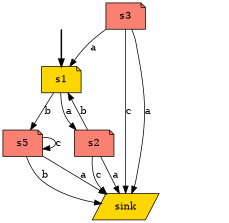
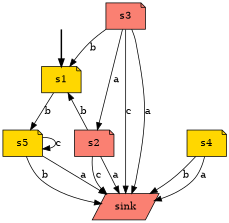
edge "s3" -> "s1": label "a" -> "b"
edge "s1" -> "s2": now "s3" -> "s2"
node "s5": fillcolor salmon -> gold
node "s4": added
node "sink": fillcolor gold -> salmon
